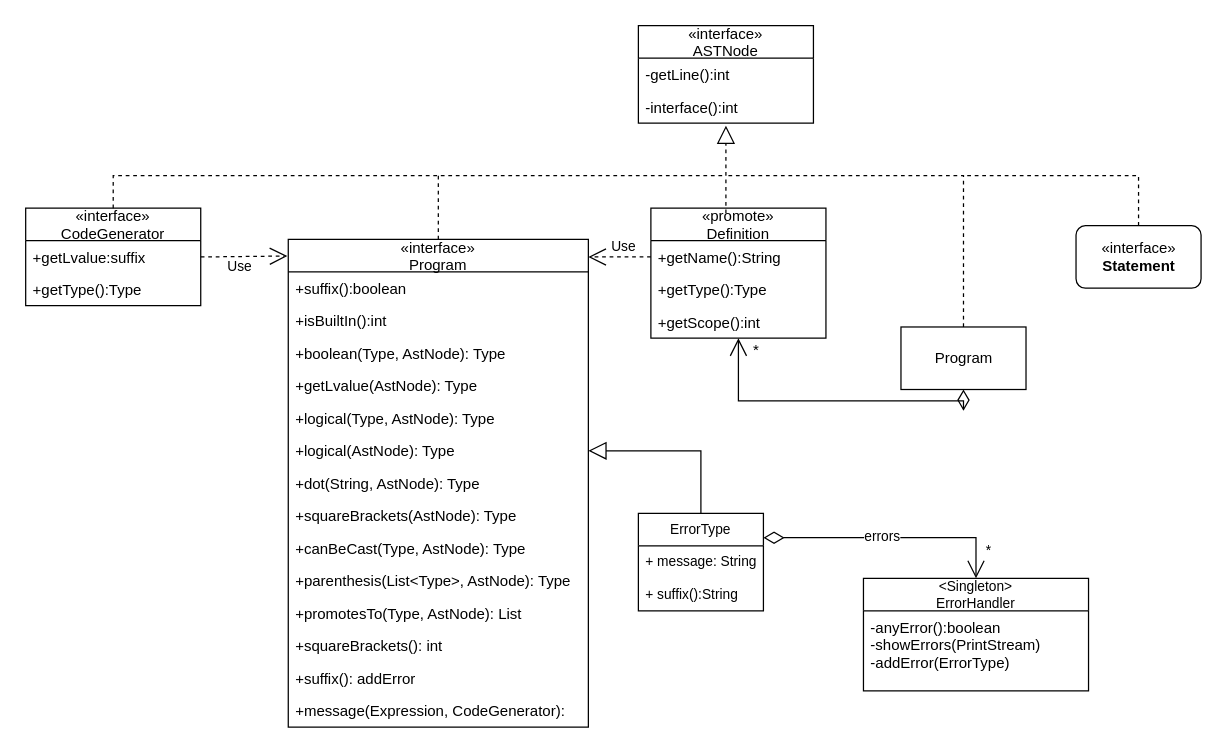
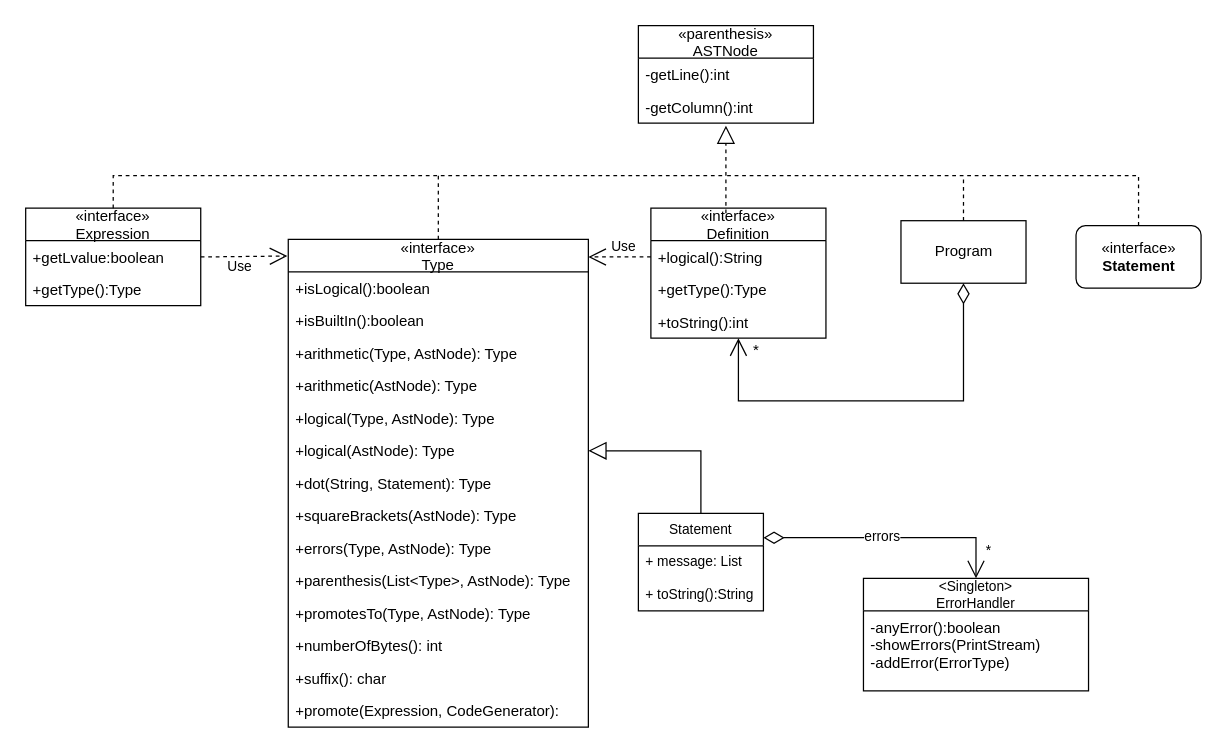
node "«interface» ASTNode": label "«interface» ASTNode" -> "«parenthesis» ASTNode"
node "-interface():int": label "-interface():int" -> "-getColumn():int"
node "«interface» CodeGenerator": label "«interface» CodeGenerator" -> "«interface» Expression"
node "«promote» Definition": label "«promote» Definition" -> "«interface» Definition"
node "«interface» Program": label "«interface» Program" -> "«interface» Type"
node "+getLvalue:suffix": label "+getLvalue:suffix" -> "+getLvalue:boolean"
node "+getName():String": label "+getName():String" -> "+logical():String"
node "+suffix():boolean": label "+suffix():boolean" -> "+isLogical():boolean"
node "+isBuiltIn():int": label "+isBuiltIn():int" -> "+isBuiltIn():boolean"
node "+getScope():int": label "+getScope():int" -> "+toString():int"
node "+boolean(Type, AstNode): Type": label "+boolean(Type, AstNode): Type" -> "+arithmetic(Type, AstNode): Type"
node "Program": moved (963, 358) -> (963, 252)
node "+getLvalue(AstNode): Type": label "+getLvalue(AstNode): Type" -> "+arithmetic(AstNode): Type"
node "+dot(String, AstNode): Type": label "+dot(String, AstNode): Type" -> "+dot(String, Statement): Type"
node "ErrorType": label "ErrorType" -> "Statement"
node "+canBeCast(Type, AstNode): Type": label "+canBeCast(Type, AstNode): Type" -> "+errors(Type, AstNode): Type"
node "+ message: String": label "+ message: String" -> "+ message: List"
node "+ suffix():String": label "+ suffix():String" -> "+ toString():String"
node "+promotesTo(Type, AstNode): List": label "+promotesTo(Type, AstNode): List" -> "+promotesTo(Type, AstNode): Type"
node "+squareBrackets(): int": label "+squareBrackets(): int" -> "+numberOfBytes(): int"
node "+suffix(): addError": label "+suffix(): addError" -> "+suffix(): char"
node "+message(Expression, CodeGenerator):": label "+message(Expression, CodeGenerator):" -> "+promote(Expression, CodeGenerator):"
